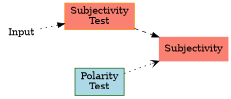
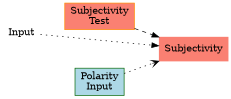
edge "Input" -> "Subjectivity Test": now "Input" -> "Subjectivity"
node "Polarity Test": label "Polarity Test" -> "Polarity Input"
